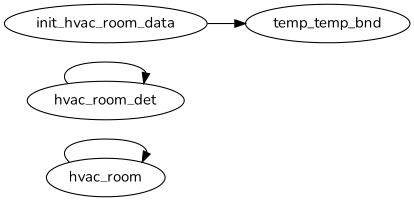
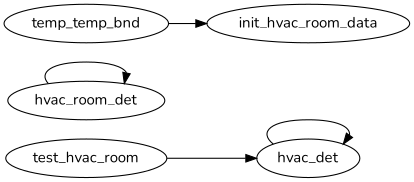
edge "init_hvac_room_data" -> "temp_temp_bnd": reversed
node "test_hvac_room": added
node "hvac_room": label "hvac_room" -> "hvac_det"
